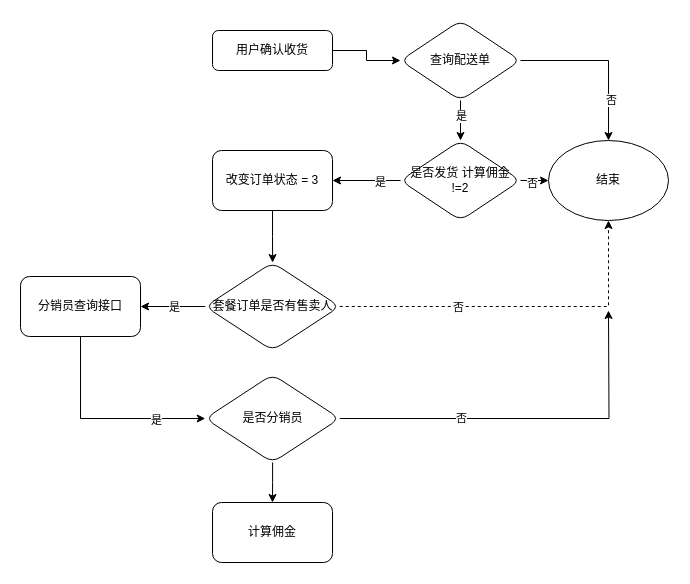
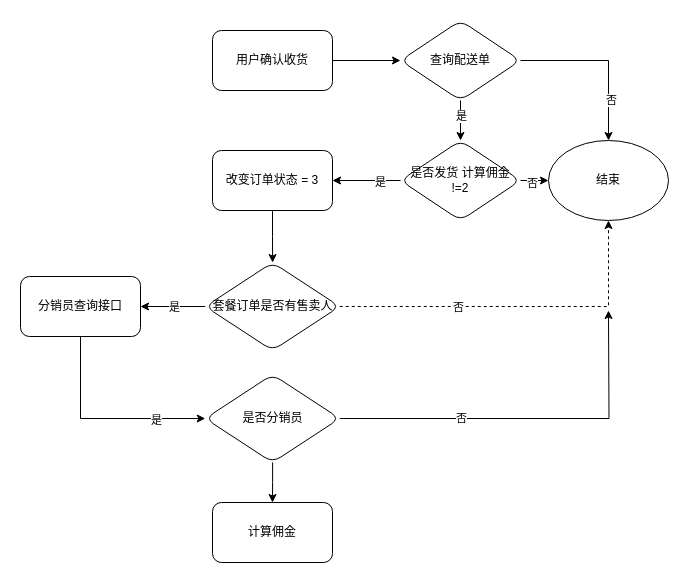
node "用户确认收货": size 120x40 -> 120x60
